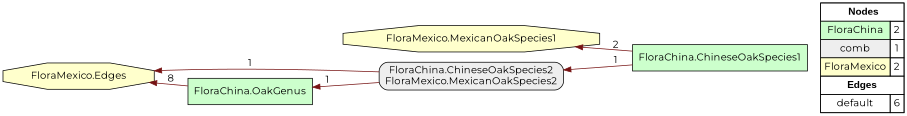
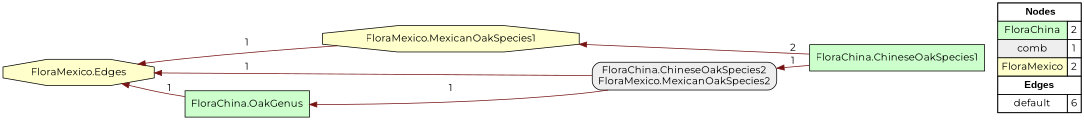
edge "FloraMexico.MexicanOakSpecies1" -> "FloraMexico.Edges": added, label "1"
edge "FloraChina.OakGenus" -> "FloraMexico.Edges": label "8" -> "1"
